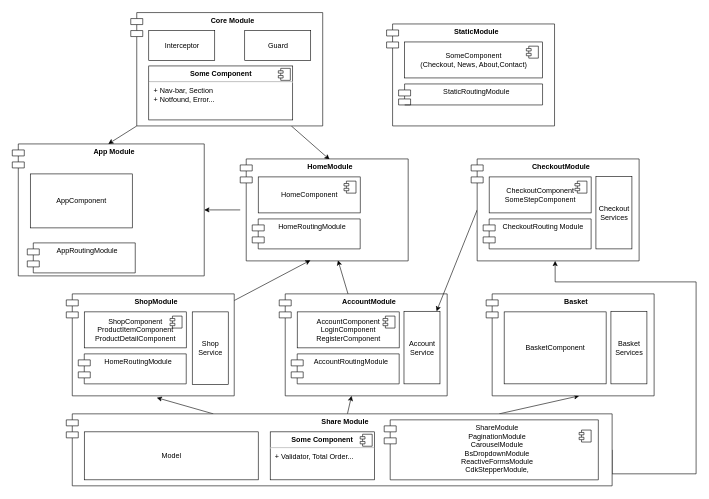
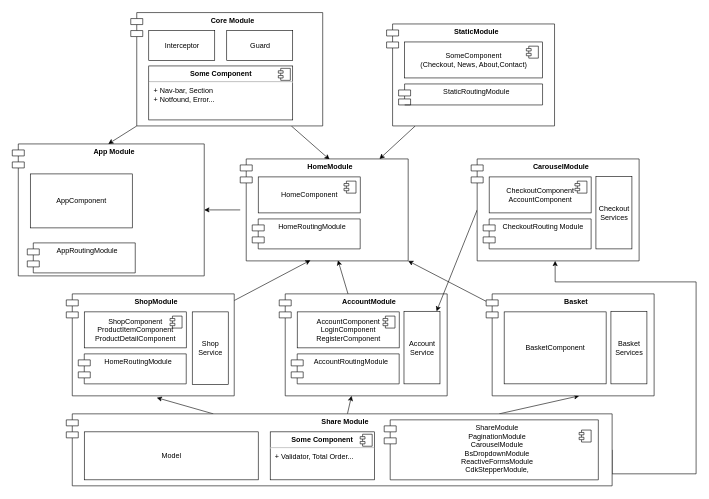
node "Guard": moved (278, 45) -> (260, 45)
edge "StaticModule" -> "HomeModule": added
node "CheckoutModule": label "CheckoutModule" -> "CarouselModule"
node "CheckoutComponent SomeStepComponent": label "CheckoutComponent SomeStepComponent" -> "CheckoutComponent AccountComponent"
edge "Basket" -> "HomeModule": added
